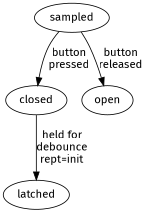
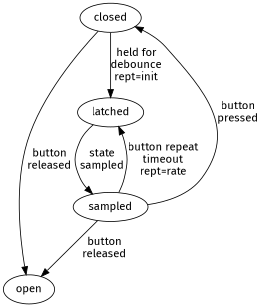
edge "closed" -> "open": added, label "button released"
edge "latched" -> "sampled": added, label "state sampled"
edge "sampled" -> "latched": added, label "button repeat timeout rept=rate"
